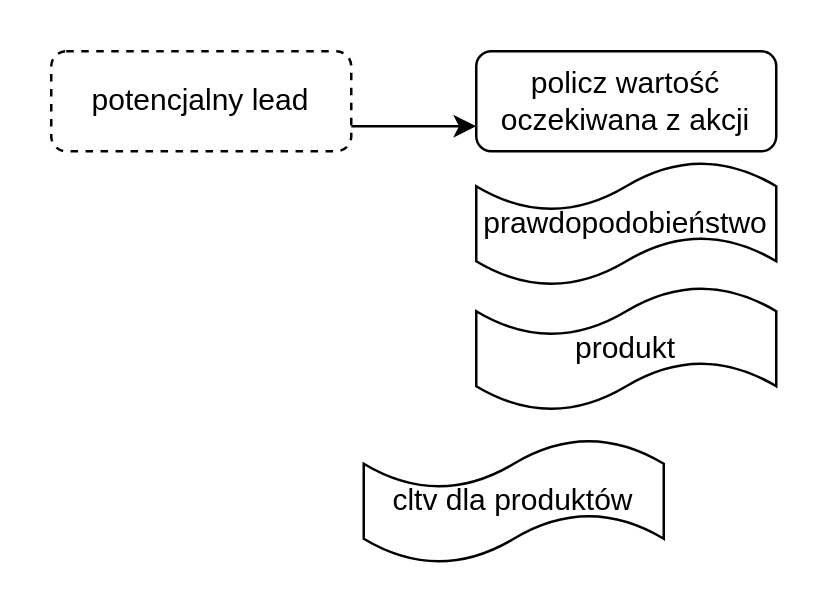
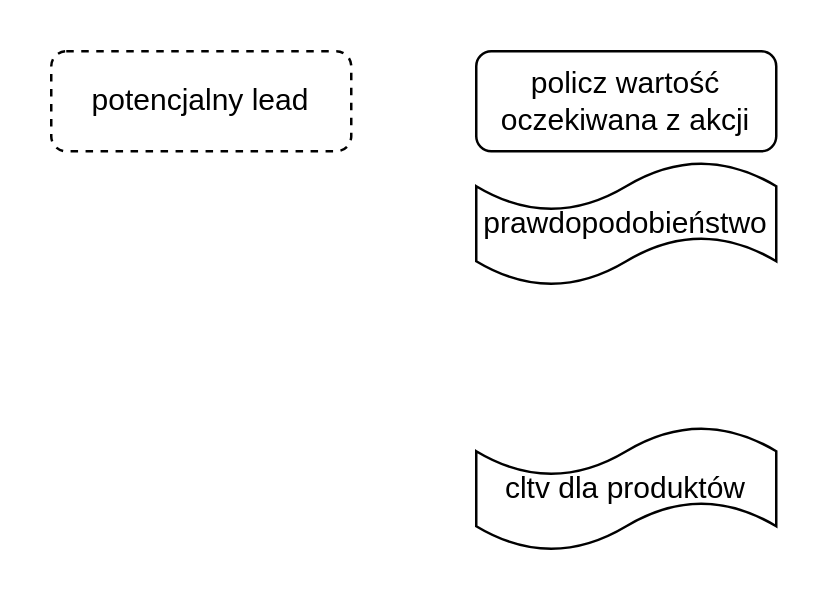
edge "potencjalny lead" -> "policz wartość oczekiwana z akcji": removed
node "produkt": removed
node "cltv dla produktów": moved (514, 501) -> (626, 489)
